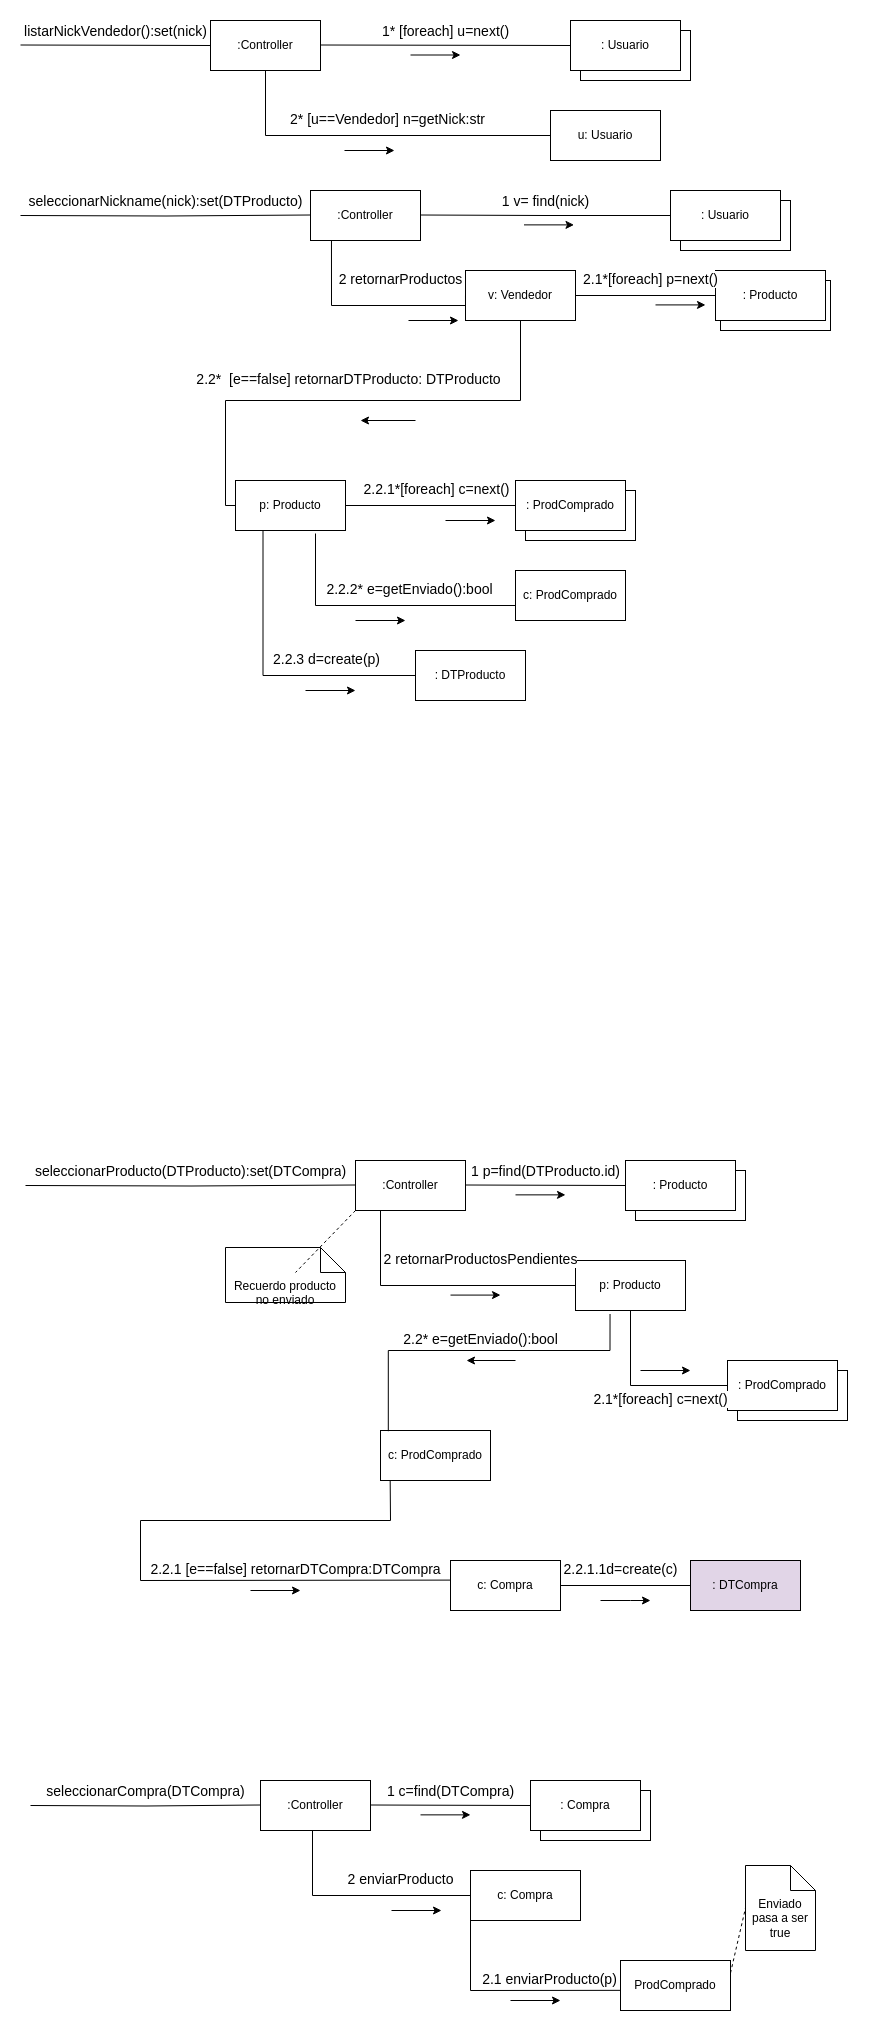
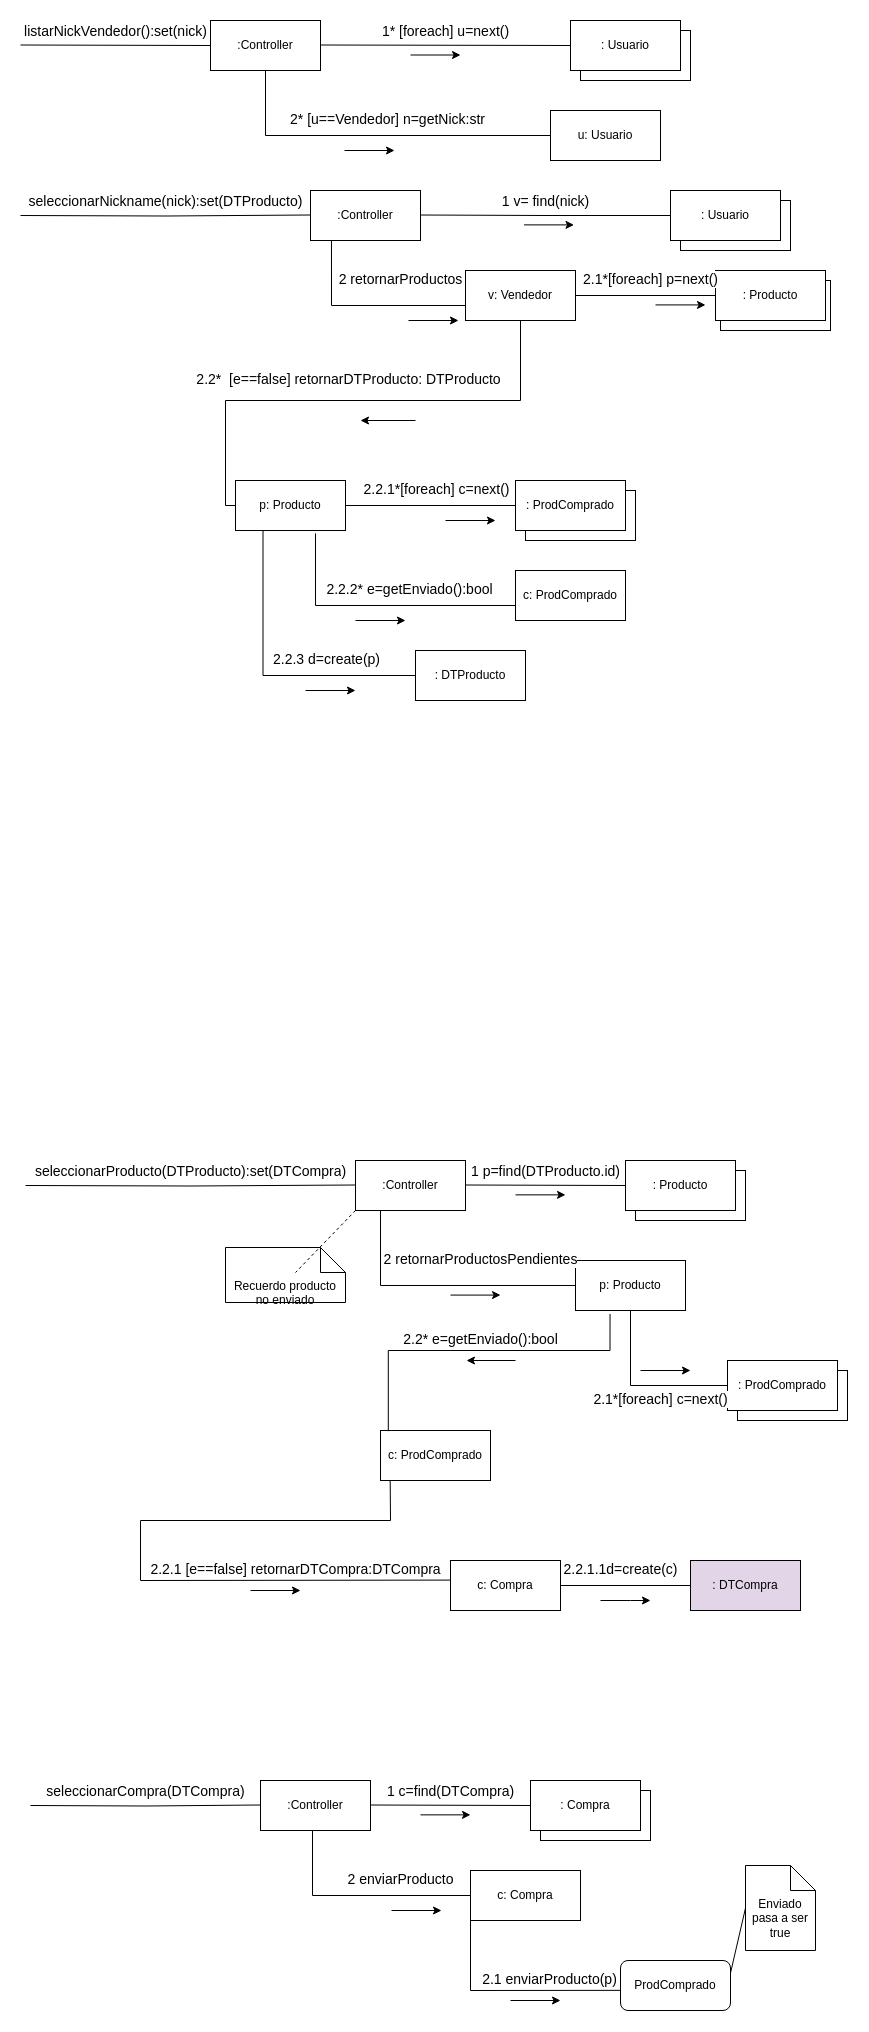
edge "Enviado pasa a ser true" -- "ProdComprado": style dashed -> solid
node "ProdComprado": shape rectangle -> rounded rectangle
